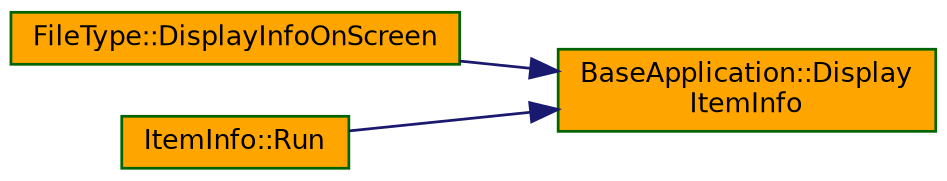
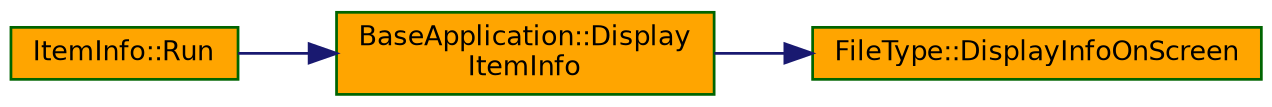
edge "FileType::DisplayInfoOnScreen" -> "BaseApplication::Display ItemInfo": reversed
